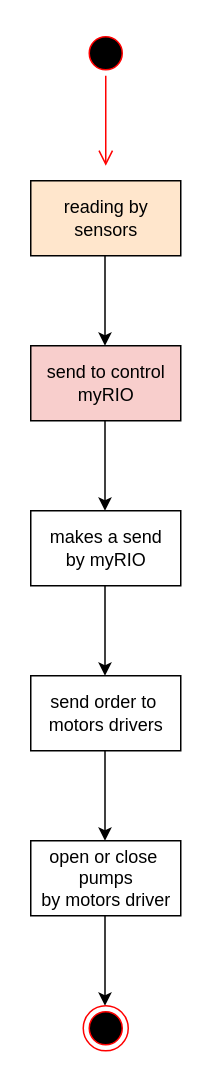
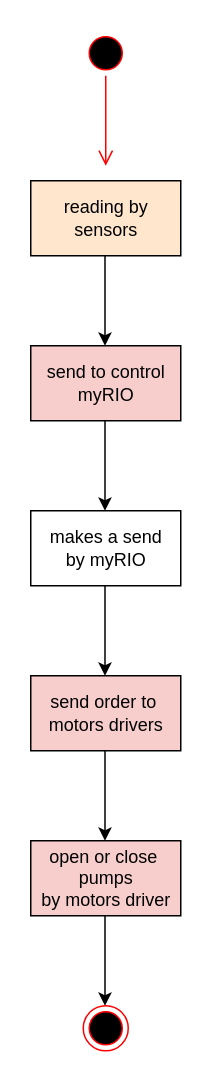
node "send order to motors drivers": fillcolor #ffffff -> #f8cecc
node "open or close pumps by motors driver": fillcolor #ffffff -> #f8cecc
